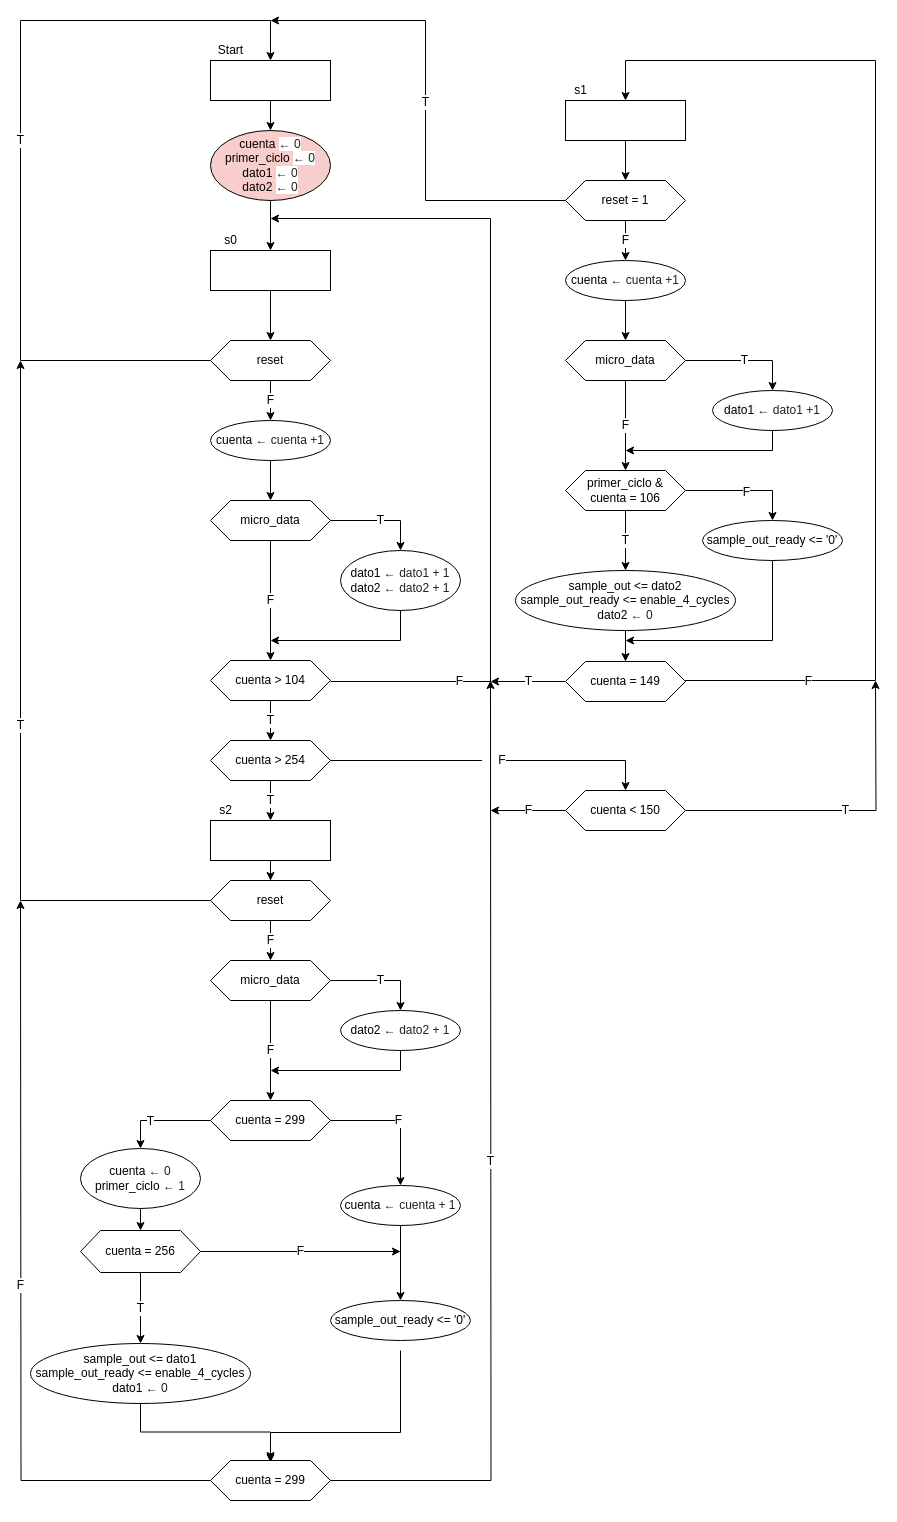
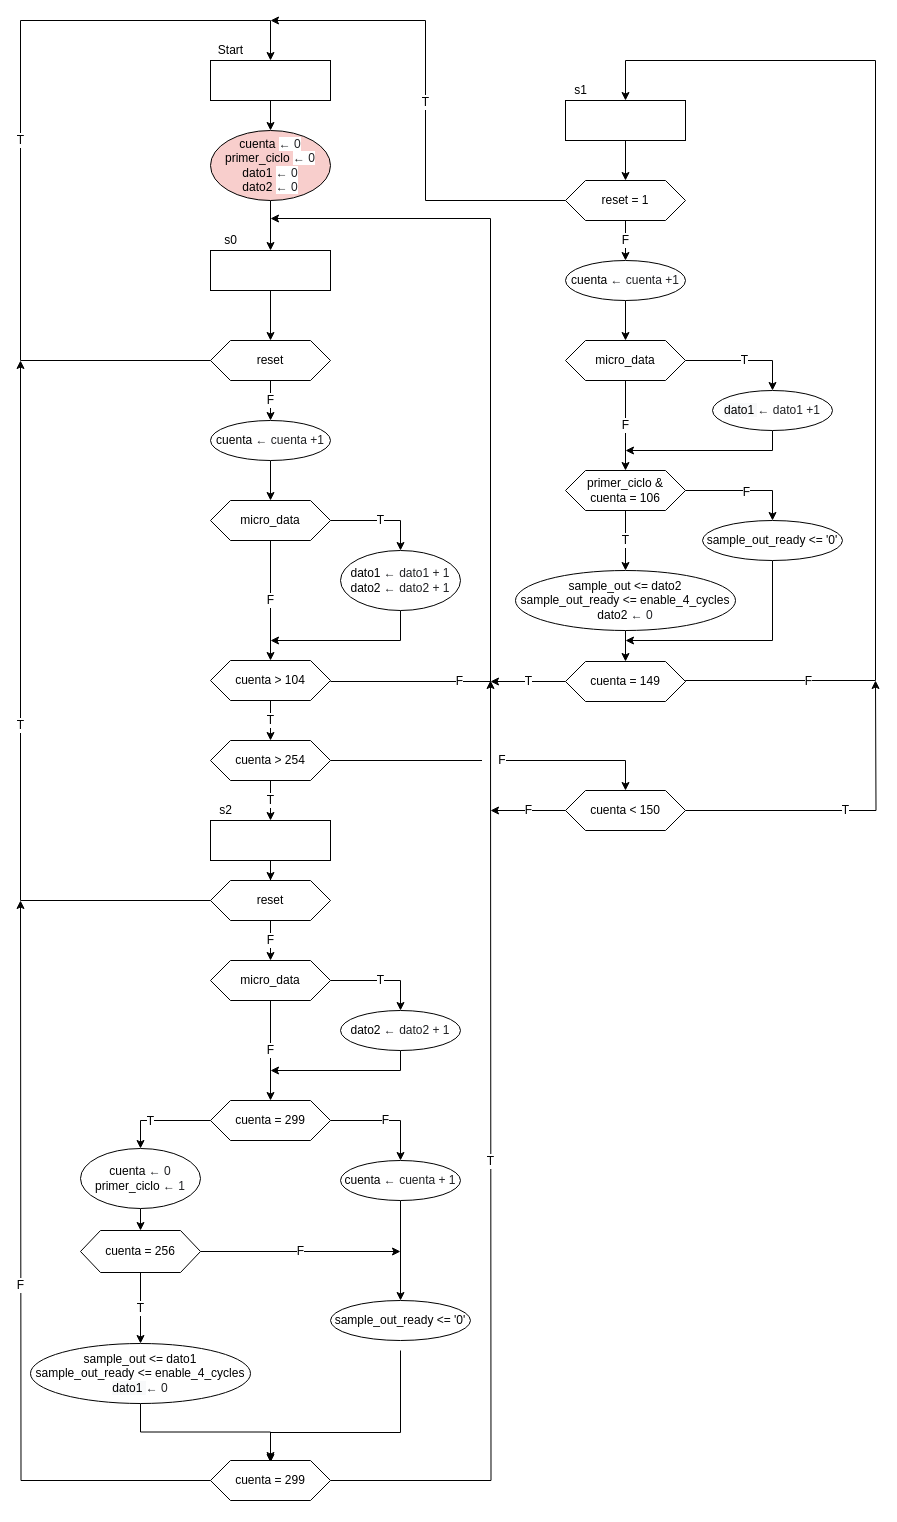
node "cuenta ← cuenta + 1": moved (401, 1206) -> (401, 1181)
